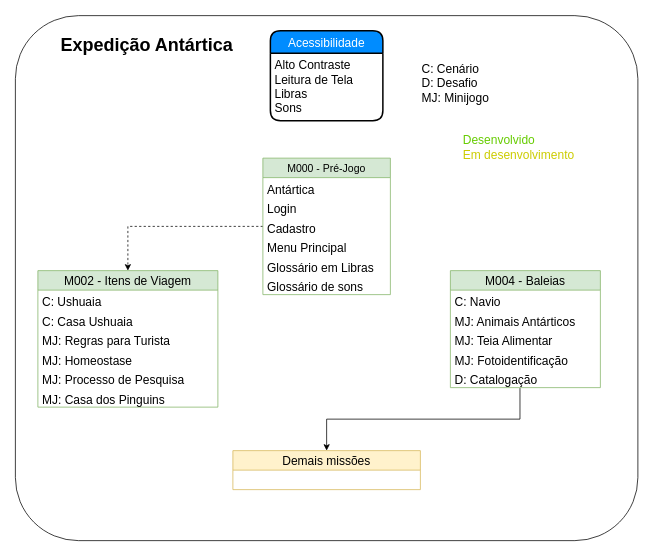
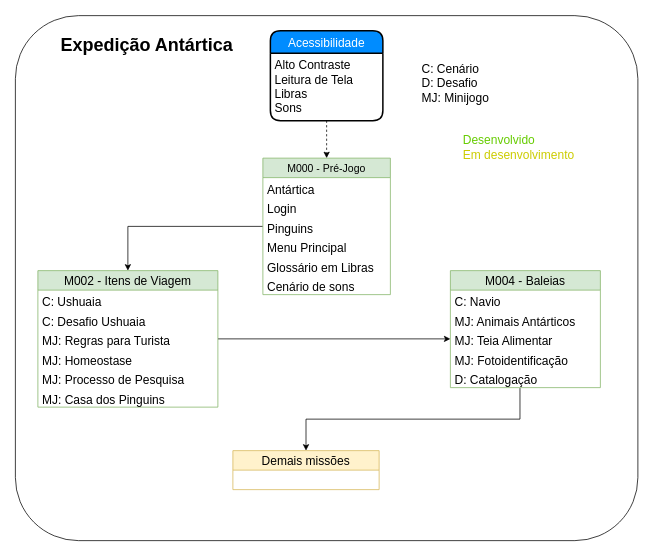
edge "Alto Contraste Leitura de Tela Libras Sons" -> "M000 - Pré-Jogo": added
edge "M000 - Pré-Jogo" -> "M002 - Itens de Viagem": style dashed -> solid
node "Cadastro": label "Cadastro" -> "Pinguins"
node "Glossário de sons": label "Glossário de sons" -> "Cenário de sons"
node "C: Casa Ushuaia": label "C: Casa Ushuaia" -> "C: Desafio Ushuaia"
edge "M002 - Itens de Viagem" -> "MJ: Teia Alimentar": added
node "Demais missões": size 188x39 -> 146x39
